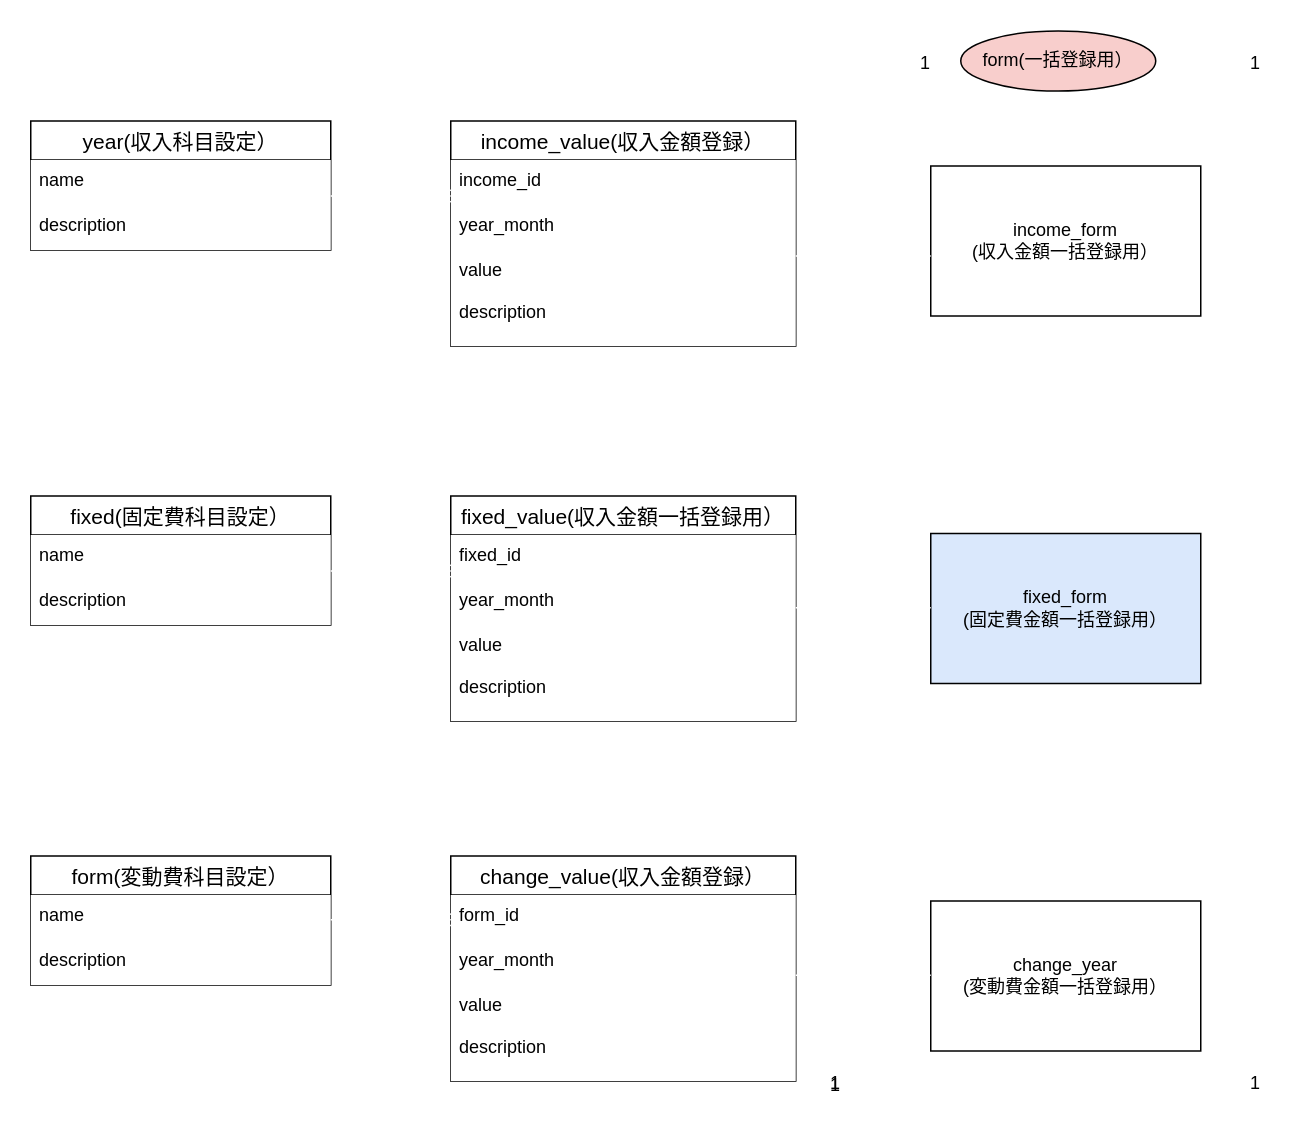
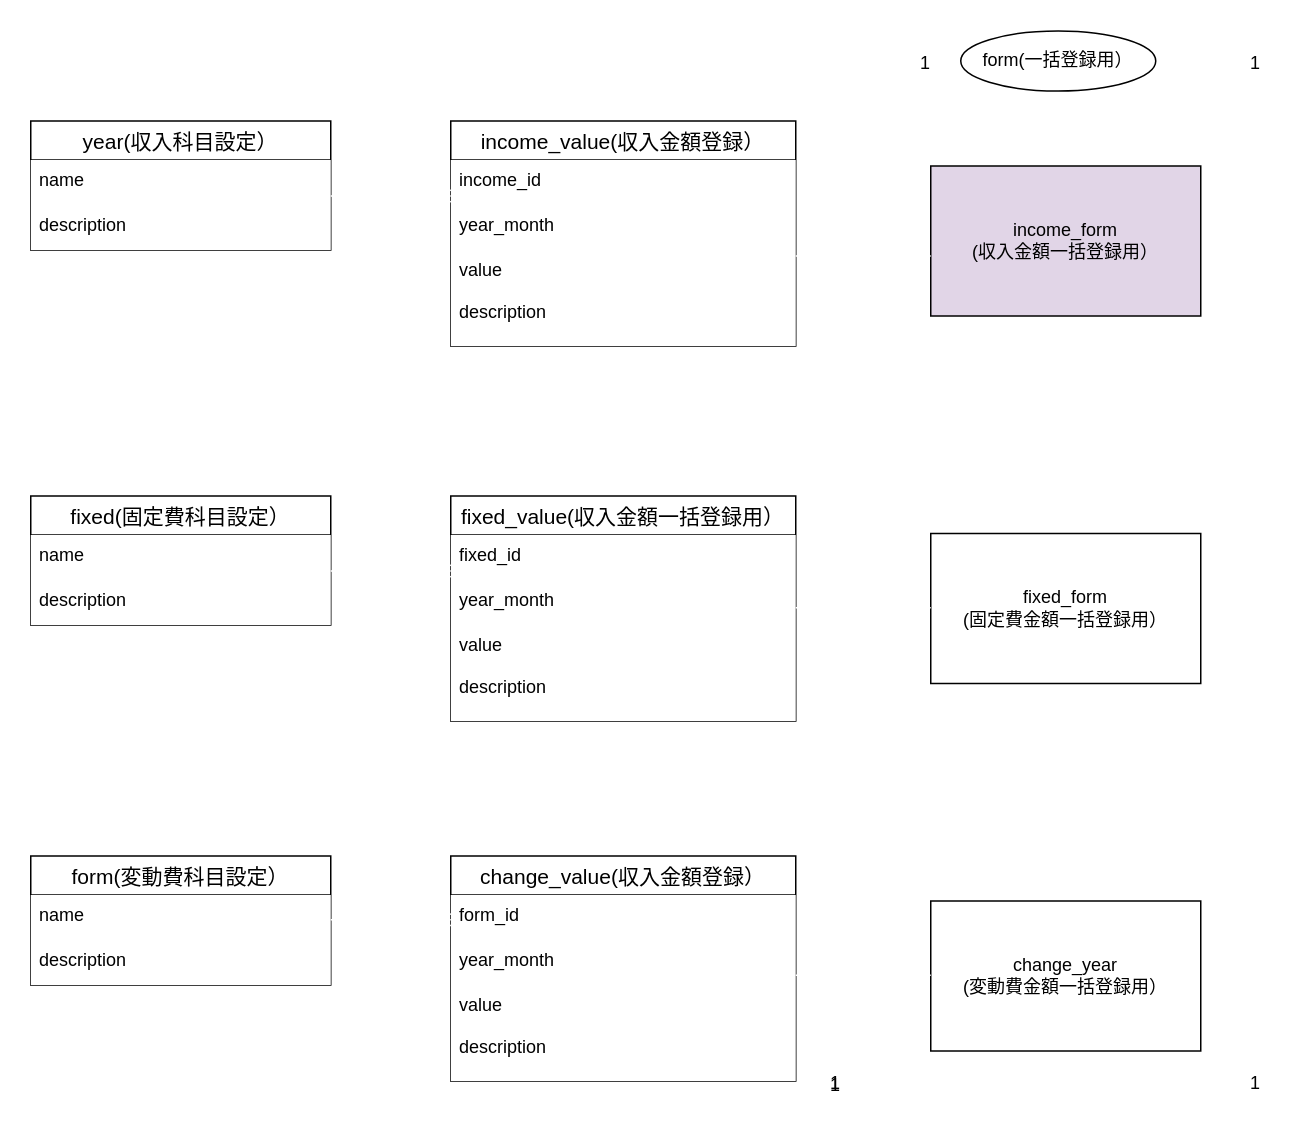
node "form(一括登録用）": fillcolor #f8cecc -> #ffffff
node "income_form (収入金額一括登録用）": fillcolor #ffffff -> #e1d5e7
node "fixed_form (固定費金額一括登録用）": fillcolor #dae8fc -> #ffffff
